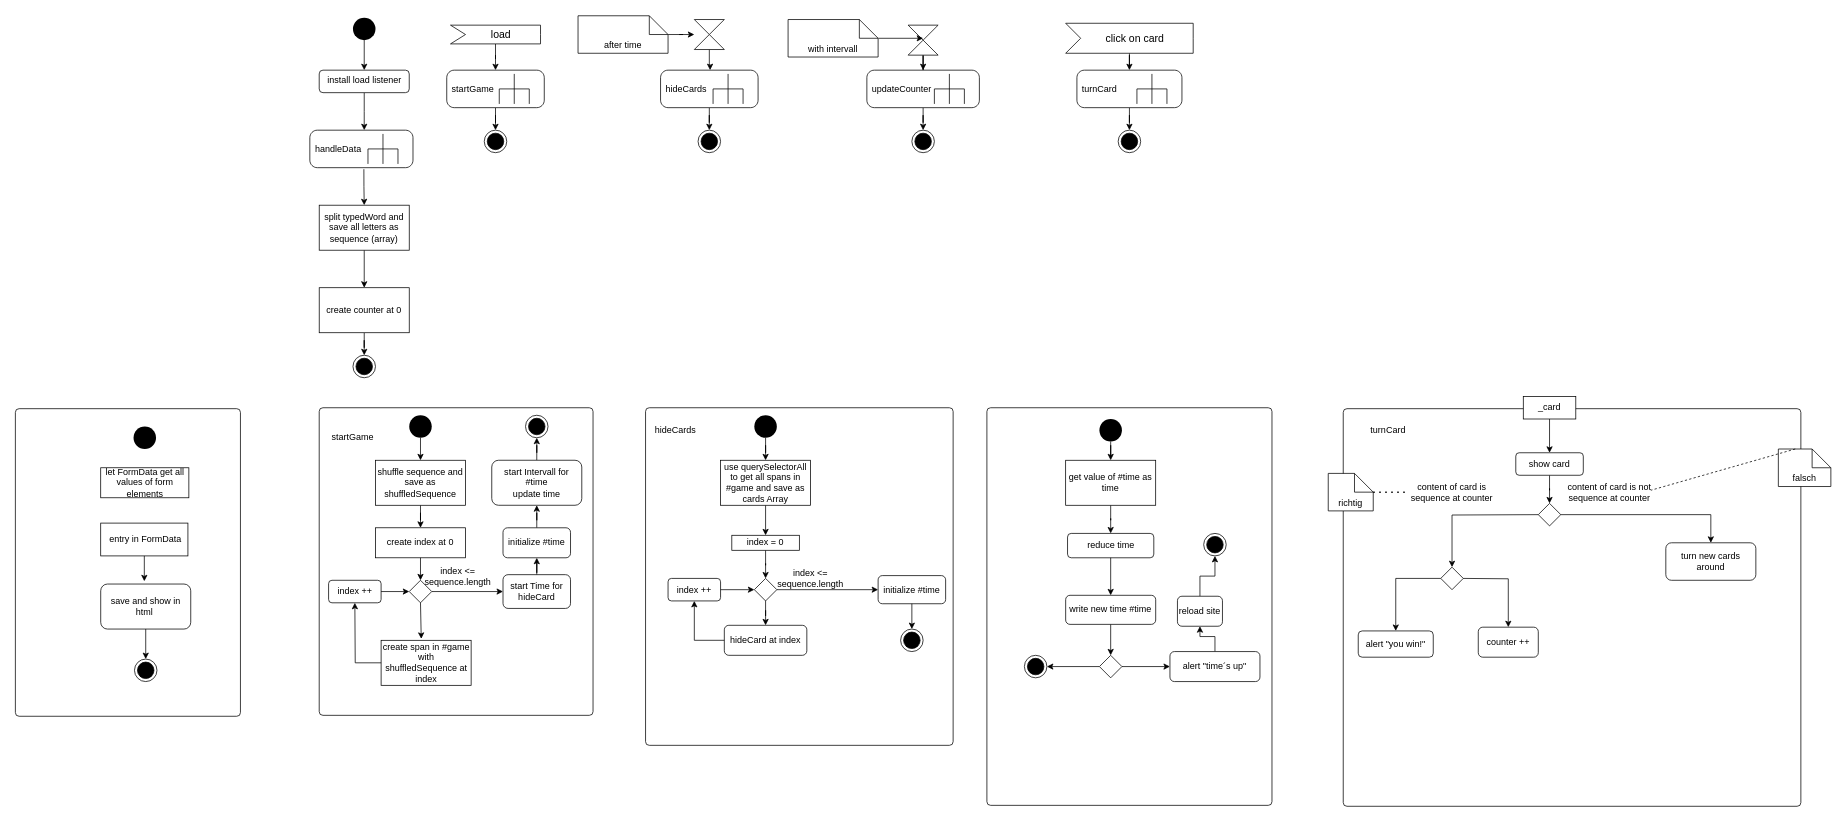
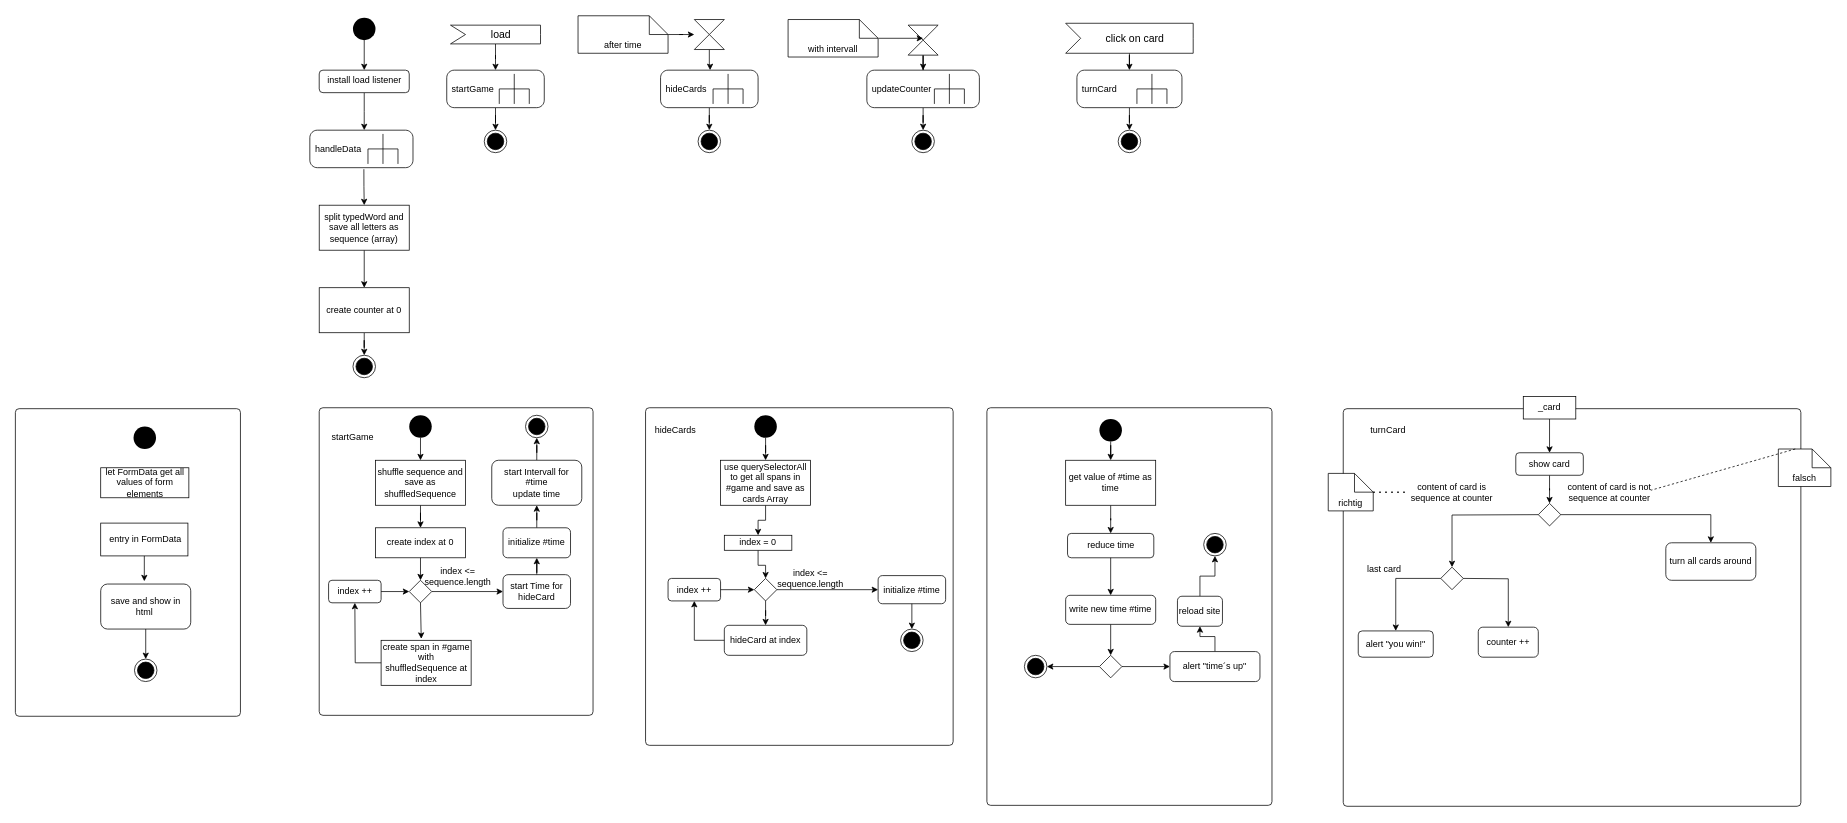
node "index = 0": moved (765, 543) -> (758, 543)
node "turn new cards around": label "turn new cards around" -> "turn all cards around"
node "last card": added
